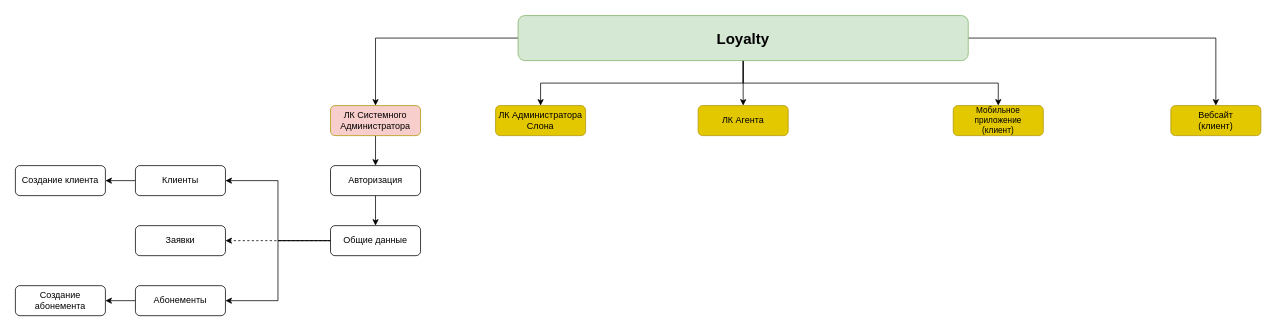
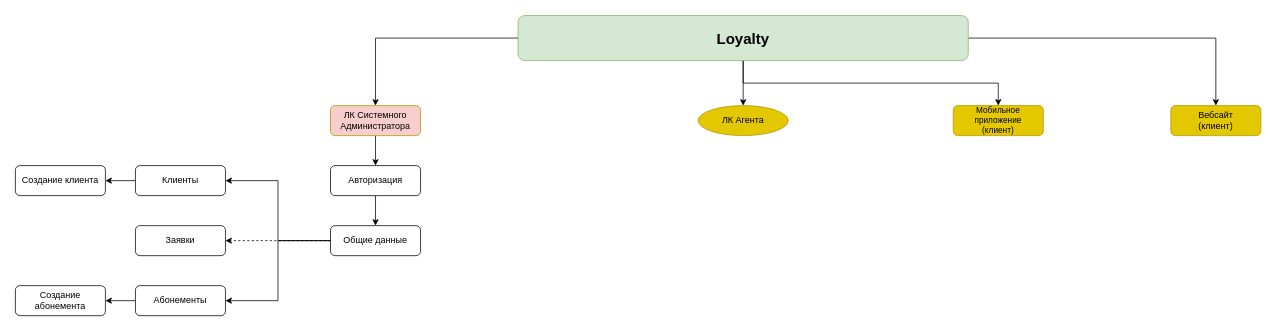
edge "Loyalty" -> "ЛК Администратора Слона": removed
node "ЛК Администратора Слона": removed
node "ЛК Агента": shape rounded rectangle -> ellipse
